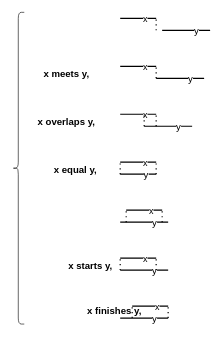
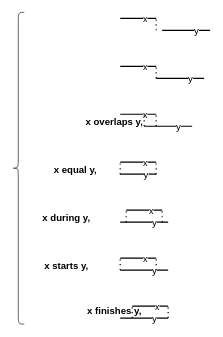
node "x meets y,": removed
node "x overlaps y,": moved (66, 120) -> (114, 120)
node "x during y,": added
node "x starts y,": moved (90, 264) -> (66, 264)
